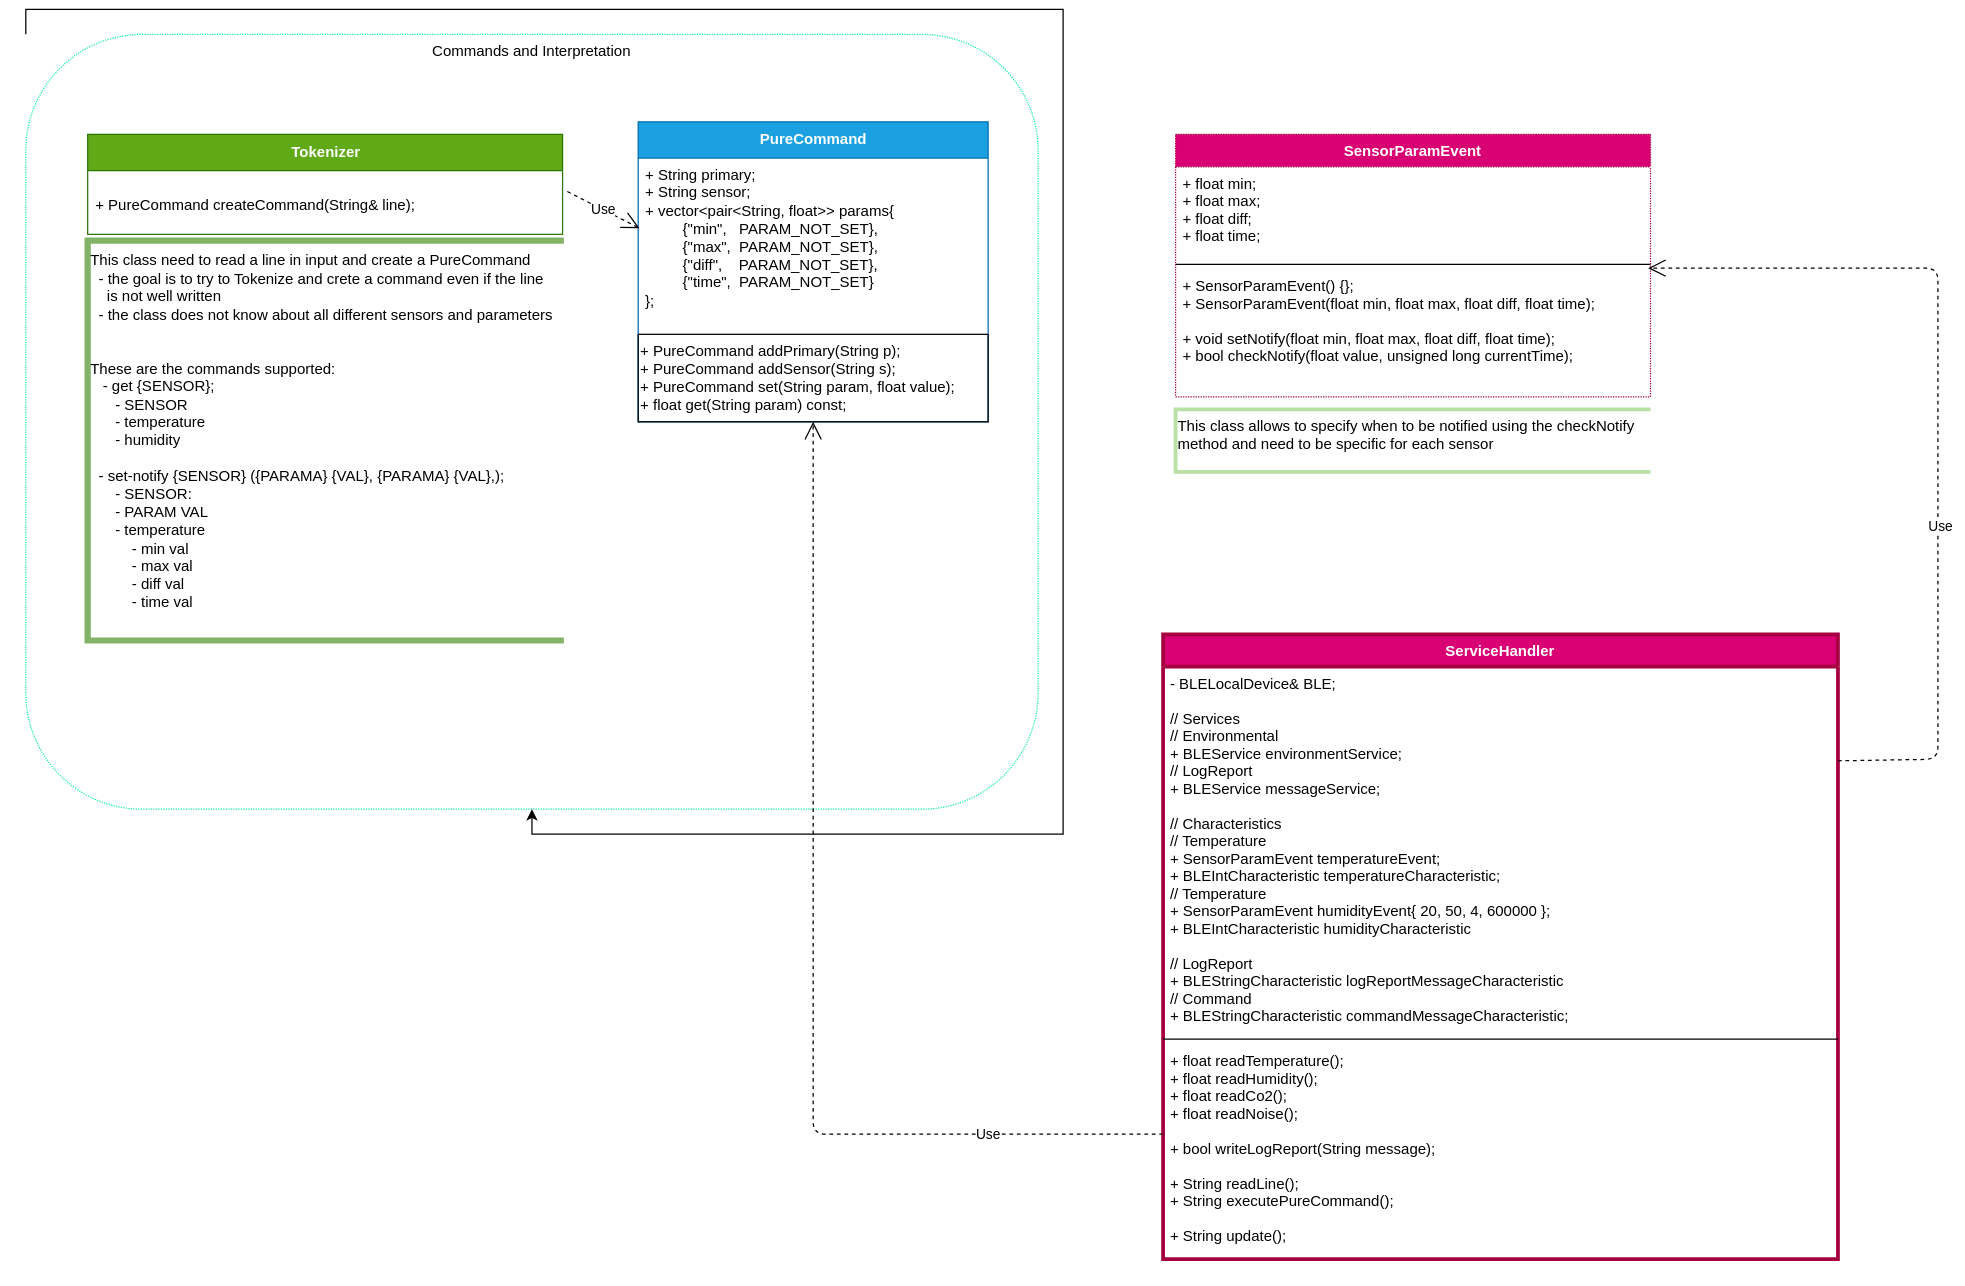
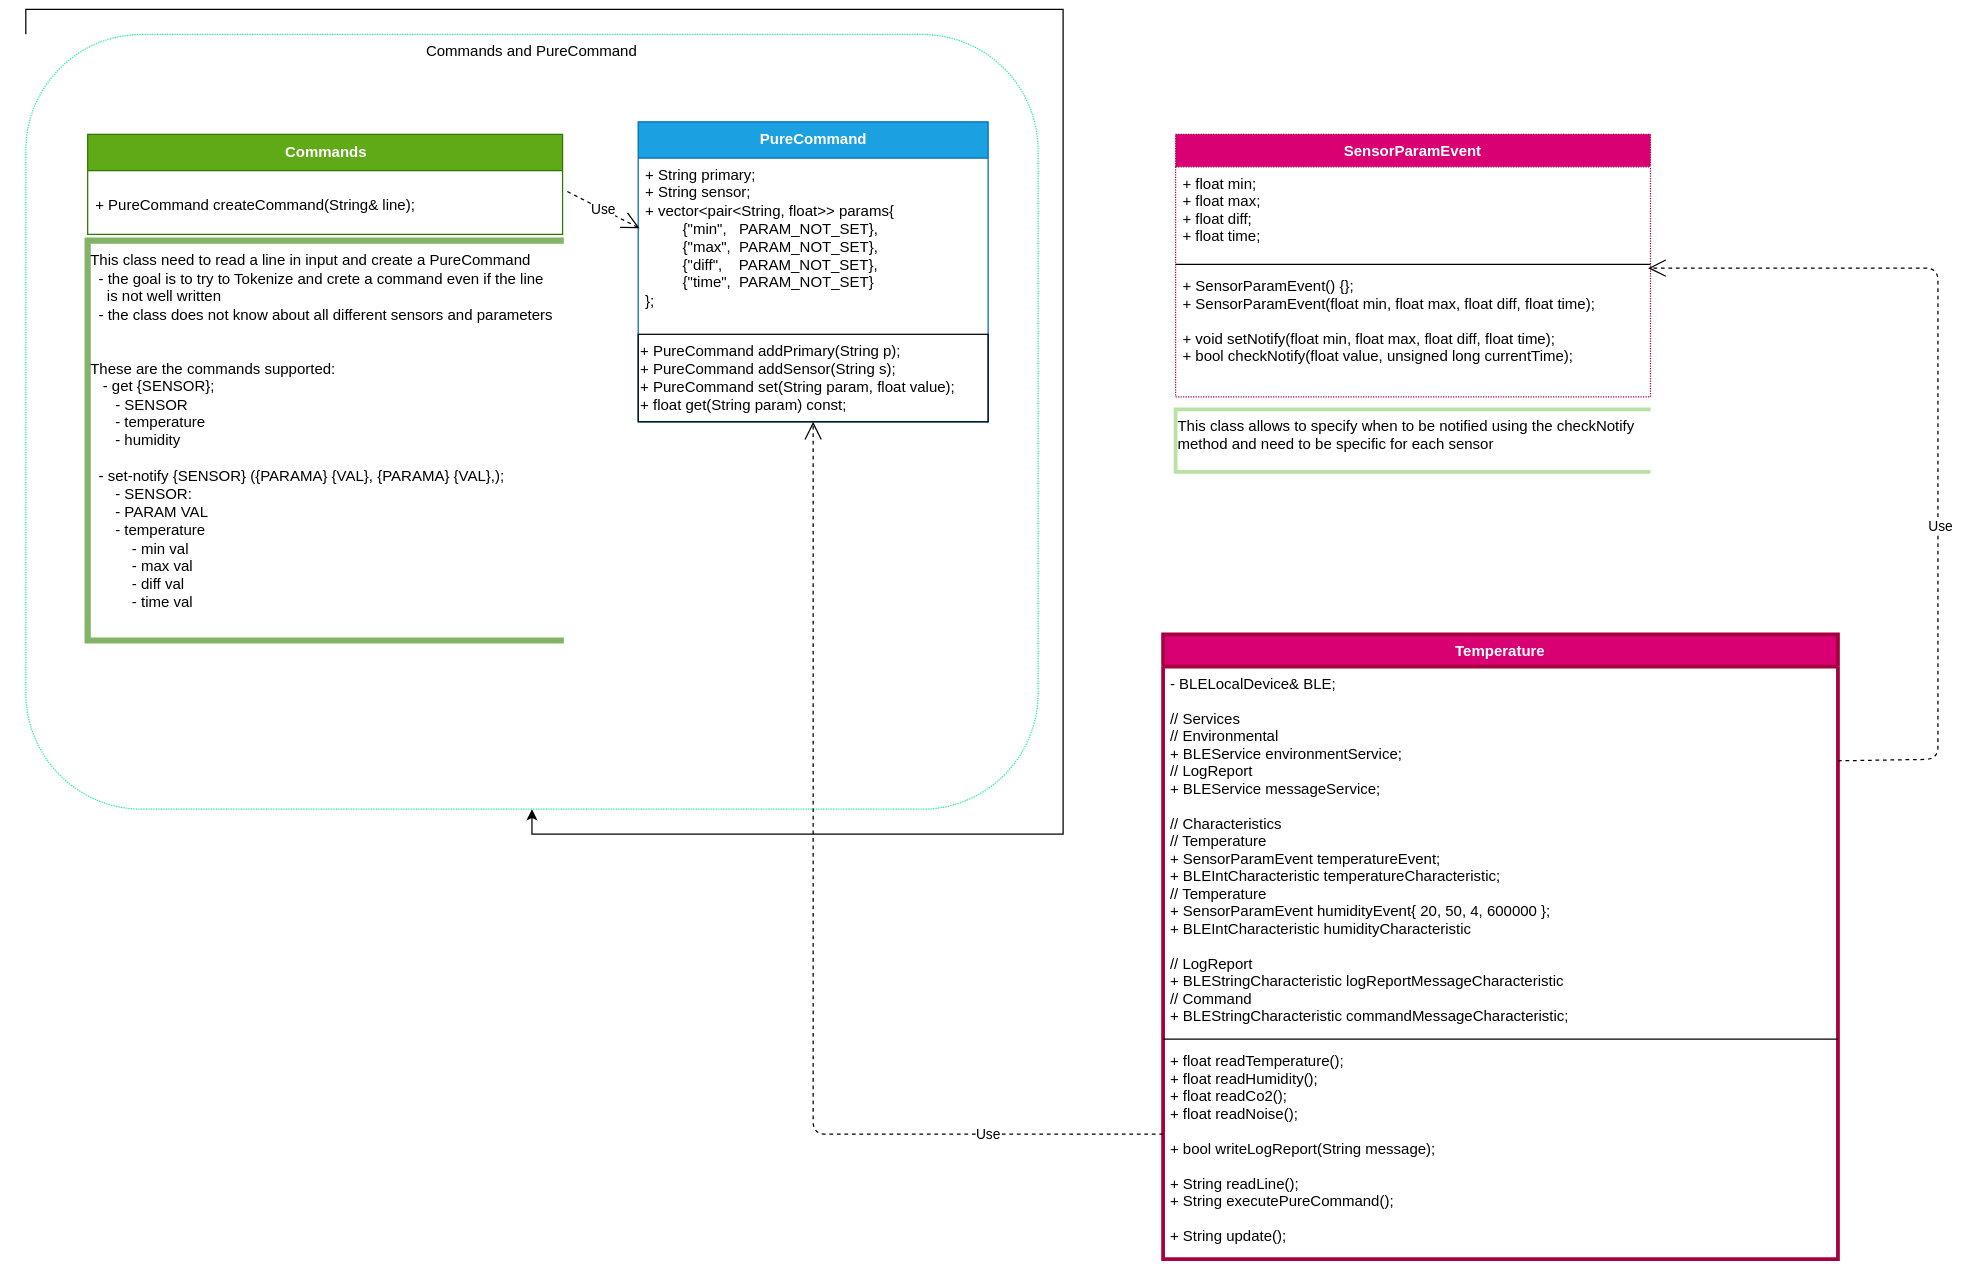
node "Commands and Interpretation": label "Commands and Interpretation" -> "Commands and PureCommand"
node "Tokenizer": label "Tokenizer" -> "Commands"
node "ServiceHandler": label "ServiceHandler" -> "Temperature"
